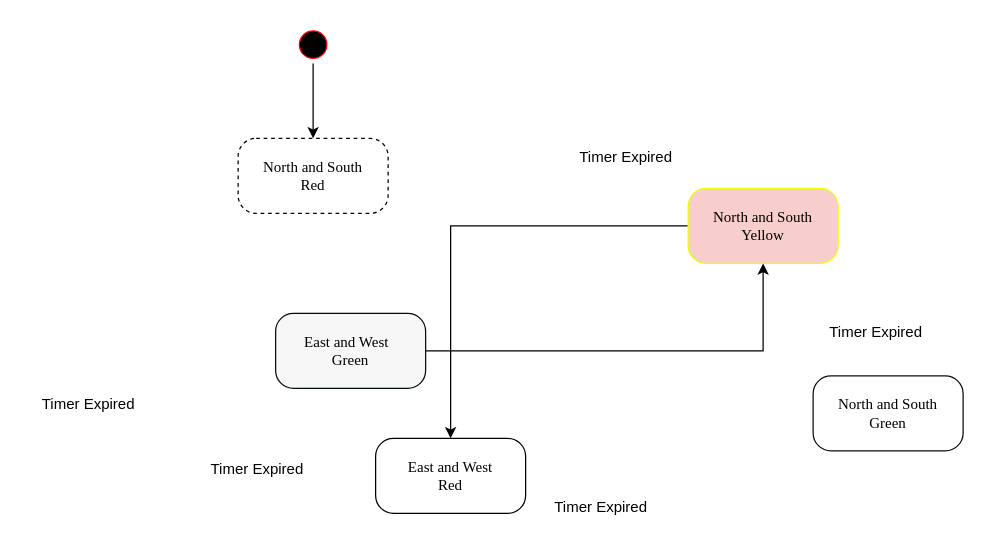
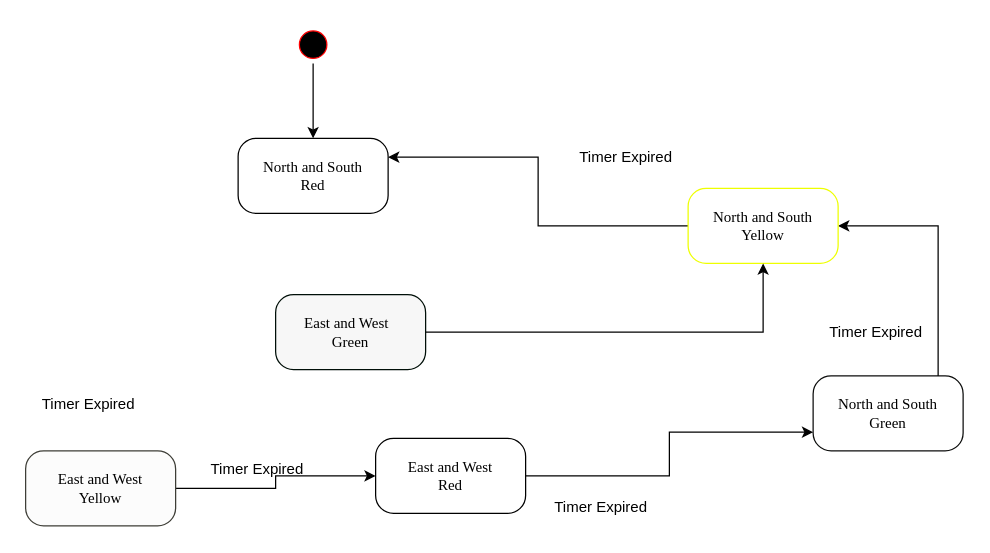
node "North and South Red": style dashed -> solid
node "North and South Yellow": fillcolor #f8cecc -> #ffffff
edge "North and South Green" -> "North and South Yellow": added
edge "North and South Yellow" -> "East and West Red": now "North and South Yellow" -> "North and South Red"
node "East and West Green": moved (351, 351) -> (351, 332)
edge "East and West Red" -> "North and South Green": added
edge "East and West Yellow" -> "East and West Red": added
node "East and West Yellow": added
